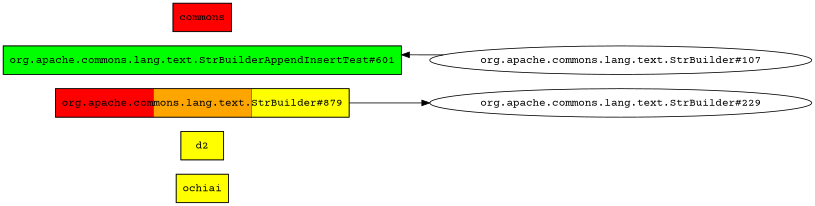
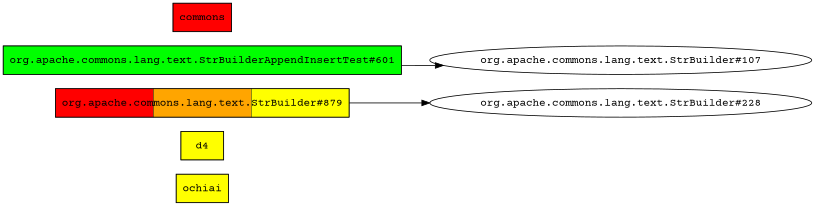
edge "org.apache.commons.lang.text.StrBuilder#107" -> "org.apache.commons.lang.text.StrBuilderAppendInsertTest#601": reversed
node "org.apache.commons.lang.text.StrBuilder#229": label "org.apache.commons.lang.text.StrBuilder#229" -> "org.apache.commons.lang.text.StrBuilder#228"
node "d2": label "d2" -> "d4"
